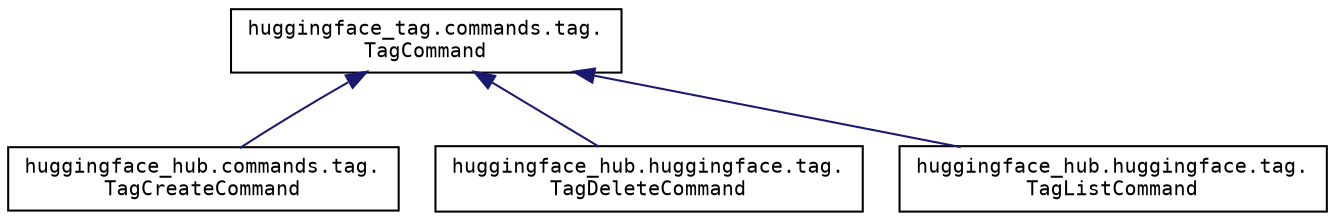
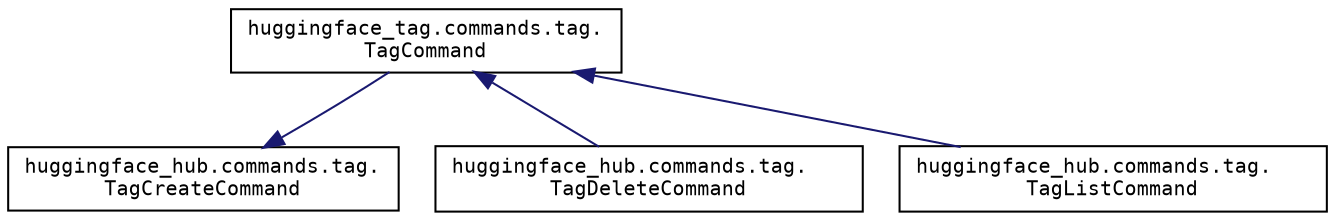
edge "huggingface_hub.commands.tag. TagCreateCommand" -> "huggingface_tag.commands.tag. TagCommand": reversed
node "huggingface_hub.huggingface.tag. TagDeleteCommand": label "huggingface_hub.huggingface.tag. TagDeleteCommand" -> "huggingface_hub.commands.tag. TagDeleteCommand"
node "huggingface_hub.huggingface.tag. TagListCommand": label "huggingface_hub.huggingface.tag. TagListCommand" -> "huggingface_hub.commands.tag. TagListCommand"
